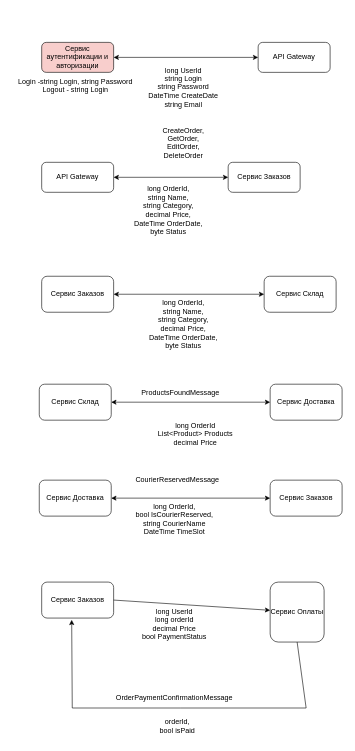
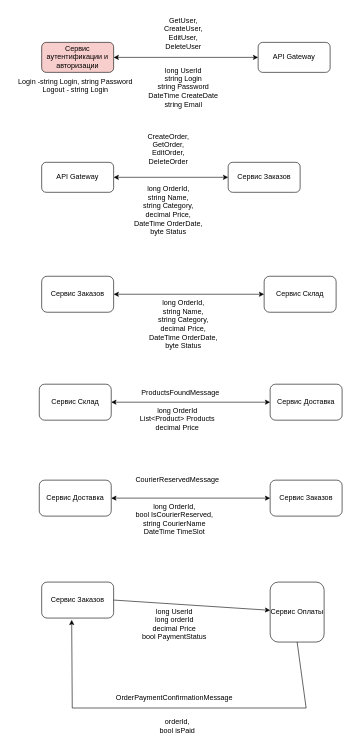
node "GetUser, CreateUser, EditUser, DeleteUser": added
node "CreateOrder, GetOrder, EditOrder, DeleteOrder": moved (183, 147) -> (168, 153)
node "long OrderId List<Product> Products decimal Price": moved (195, 438) -> (177, 423)
